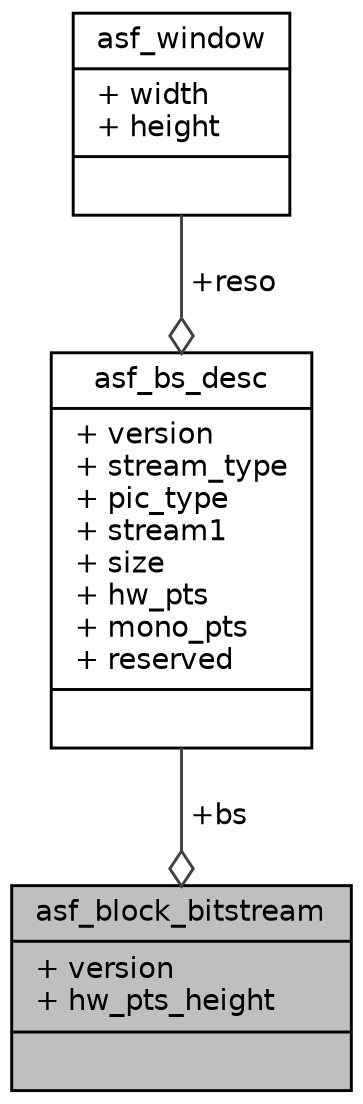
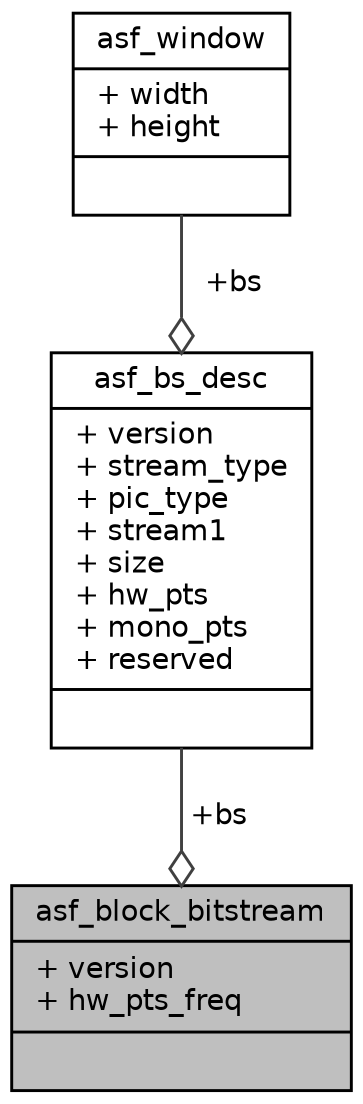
edge "asf_window" -> "asf_bs_desc": label " +reso" -> " +bs"
node "asf_block_bitstream": text "+ hw_pts_height" -> "+ hw_pts_freq"
